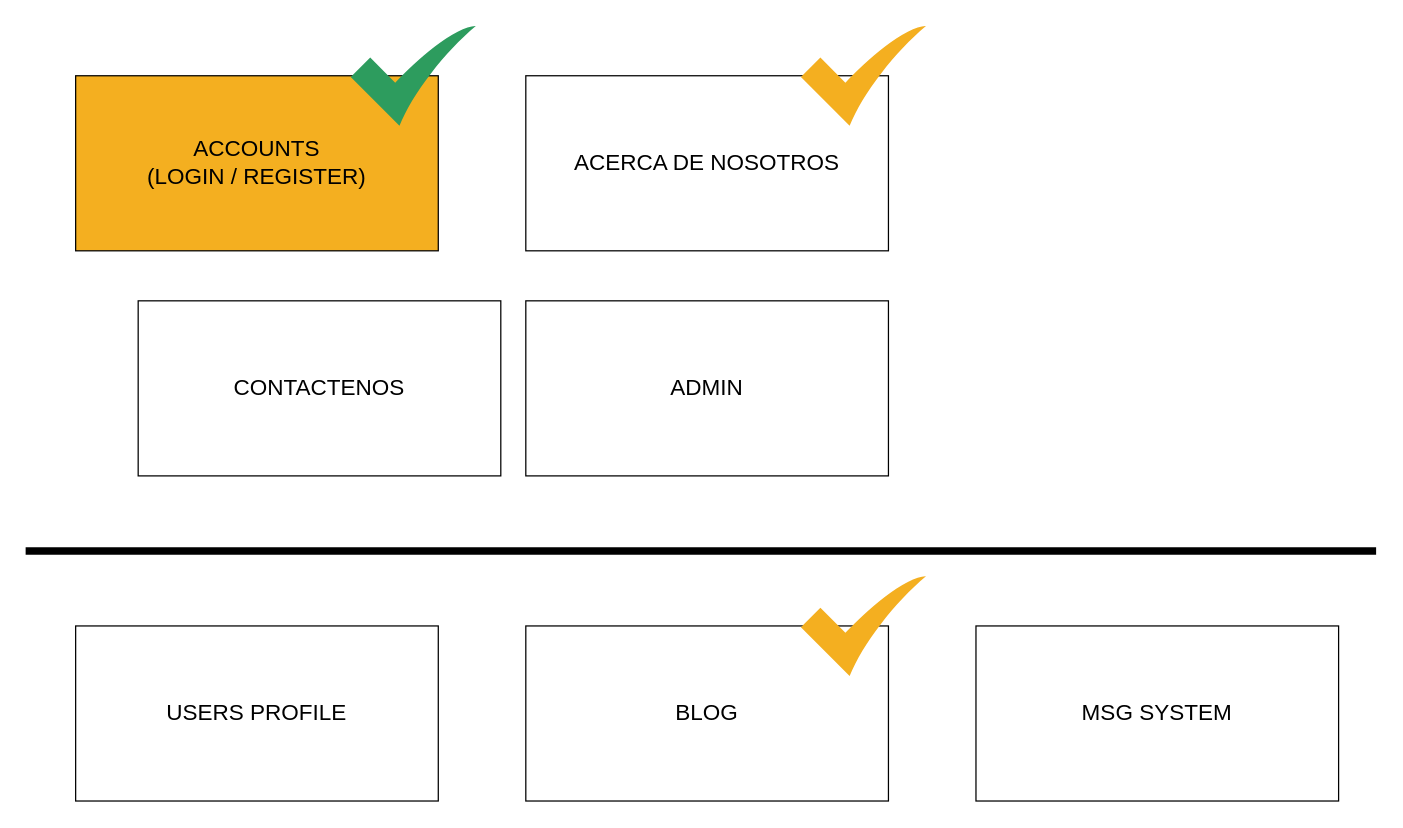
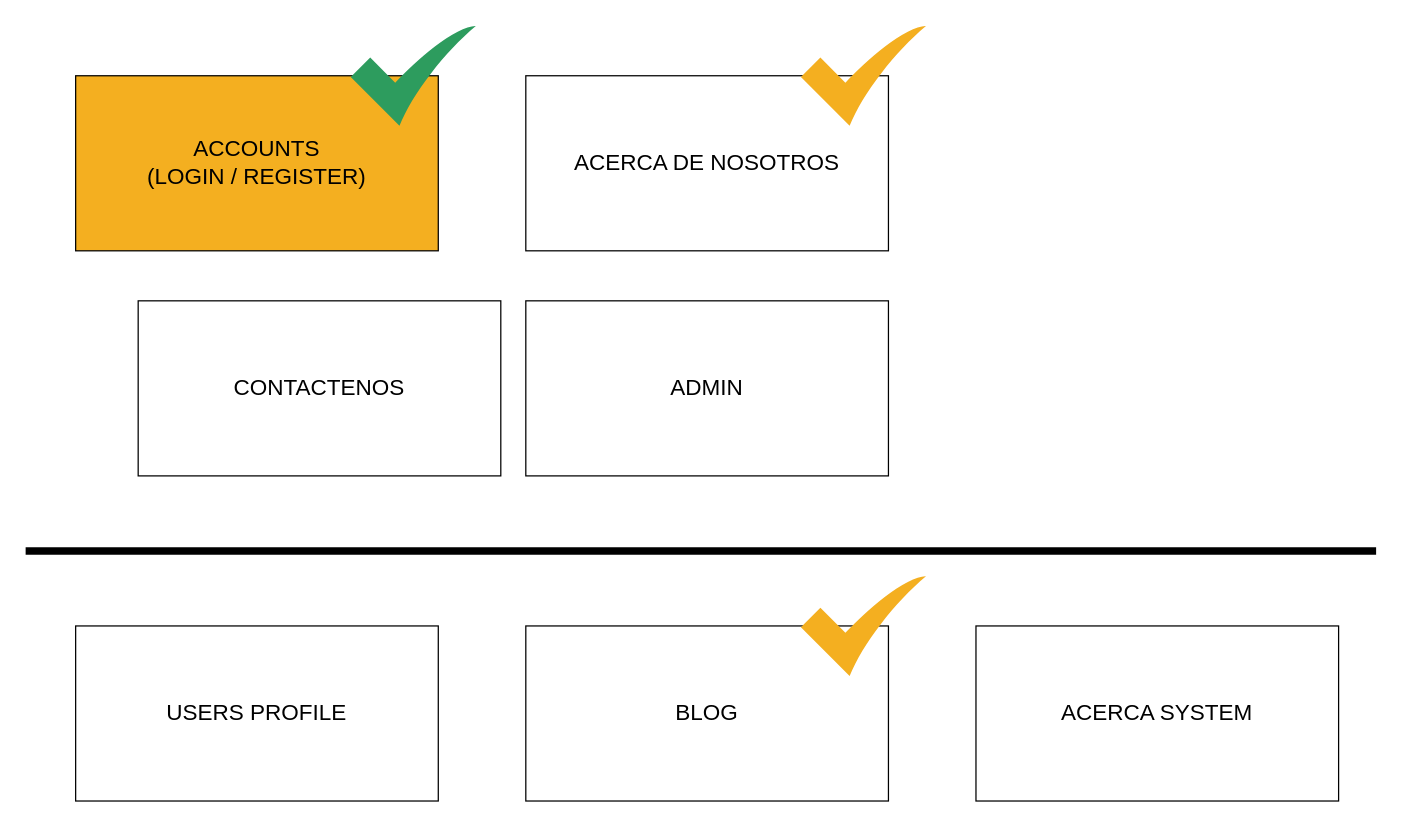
node "MSG SYSTEM": label "MSG SYSTEM" -> "ACERCA SYSTEM"
